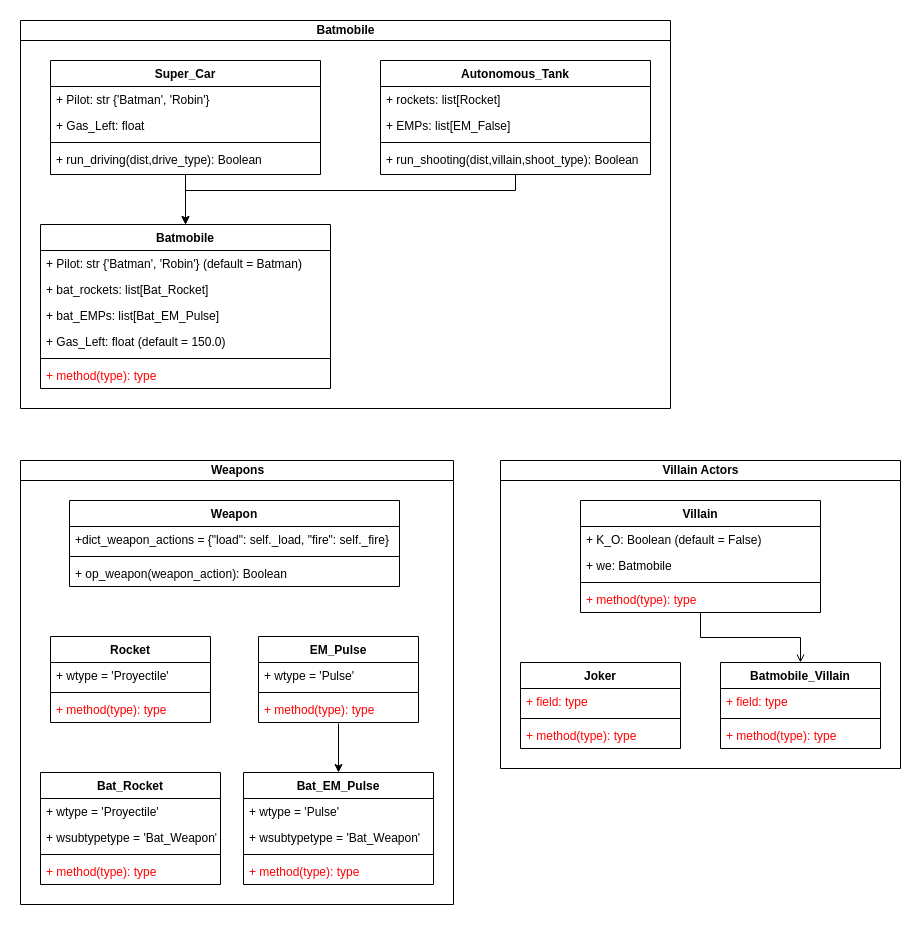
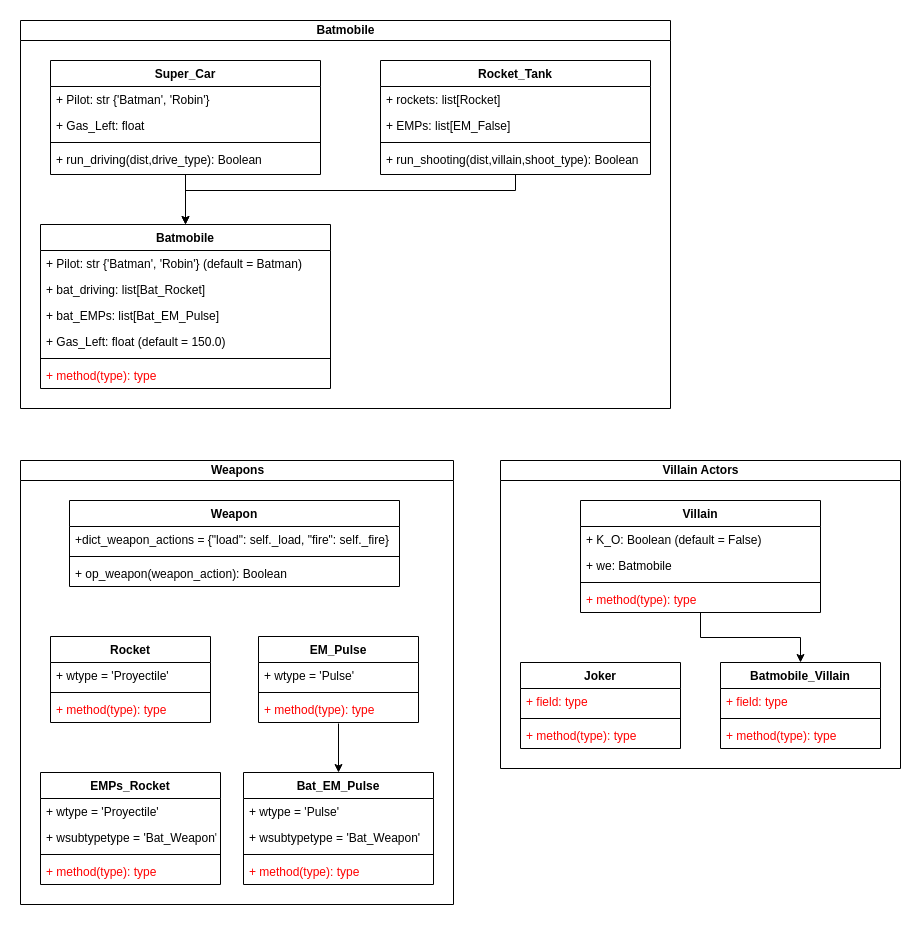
node "Autonomous_Tank": label "Autonomous_Tank" -> "Rocket_Tank"
node "+ bat_rockets: list[Bat_Rocket]": label "+ bat_rockets: list[Bat_Rocket]" -> "+ bat_driving: list[Bat_Rocket]"
edge "Villain" -> "Batmobile_Villain": arrowhead open -> classic
node "Bat_Rocket": label "Bat_Rocket" -> "EMPs_Rocket"
